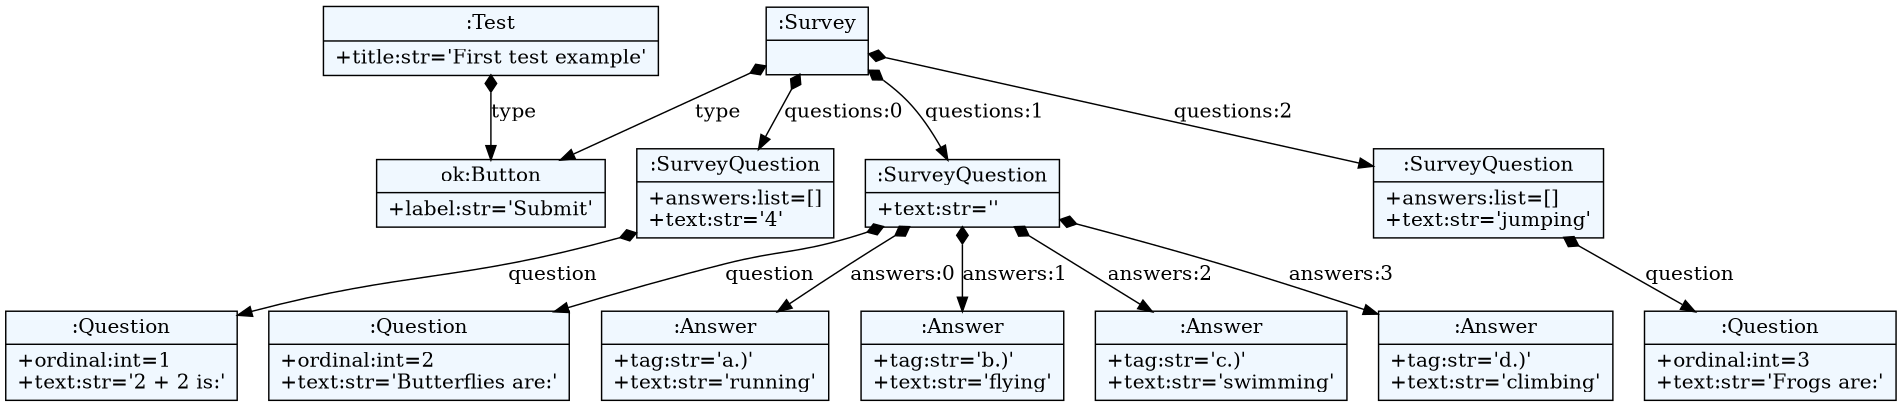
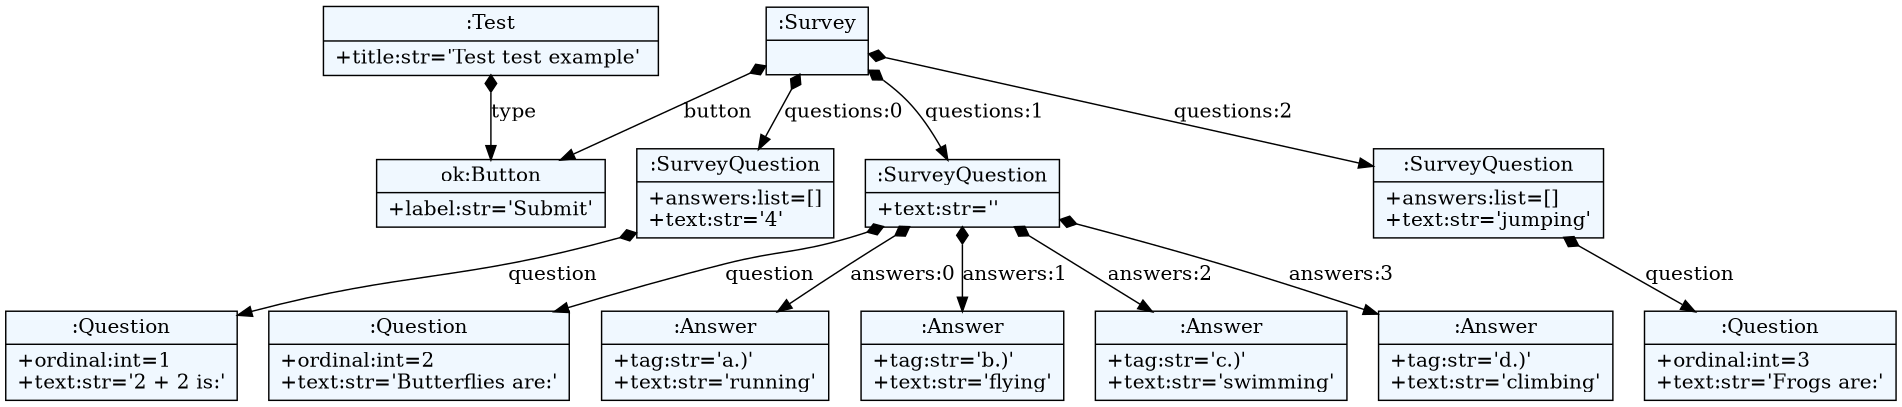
node ":Test": text "+title:str='First test example'" -> "+title:str='Test test example'"
edge ":Survey" -- "ok:Button": label "type" -> "button"
